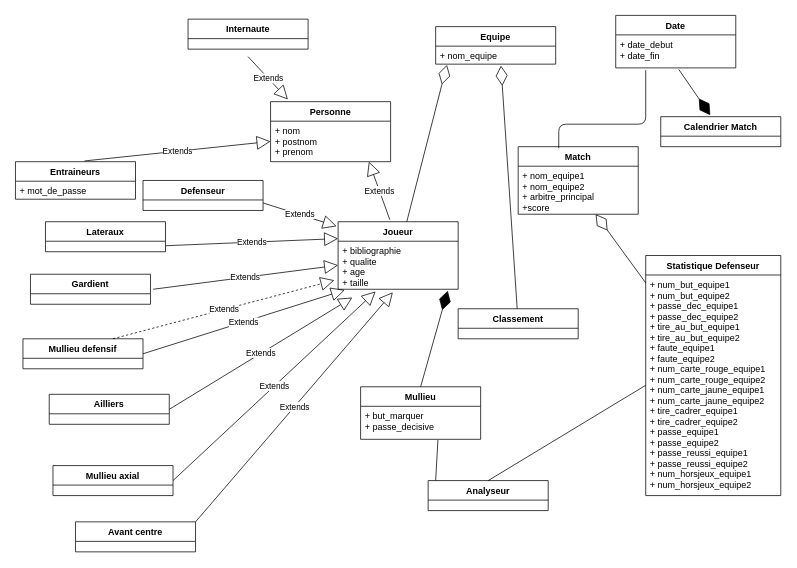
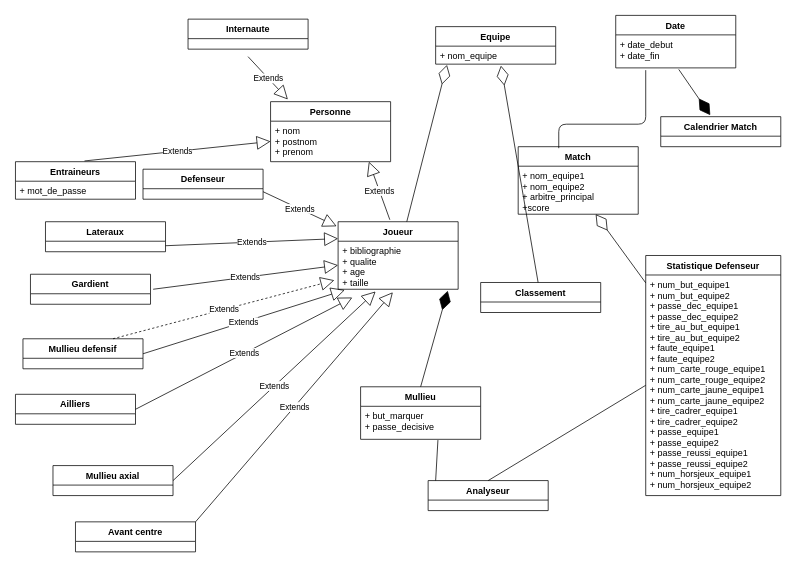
node "Defenseur": moved (203, 195) -> (203, 184)
node "Classement": moved (518, 324) -> (540, 297)
node "Ailliers": moved (109, 409) -> (75, 409)
